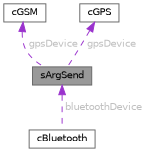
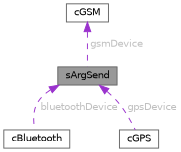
edge "sArgSend" -> "cGSM": label " gpsDevice" -> " gsmDevice"
edge "sArgSend" -> "cGPS": reversed
